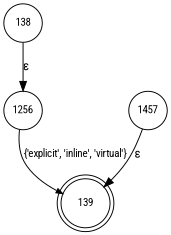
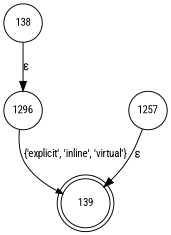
node "1256": label "1256" -> "1296"
node "1457": label "1457" -> "1257"
